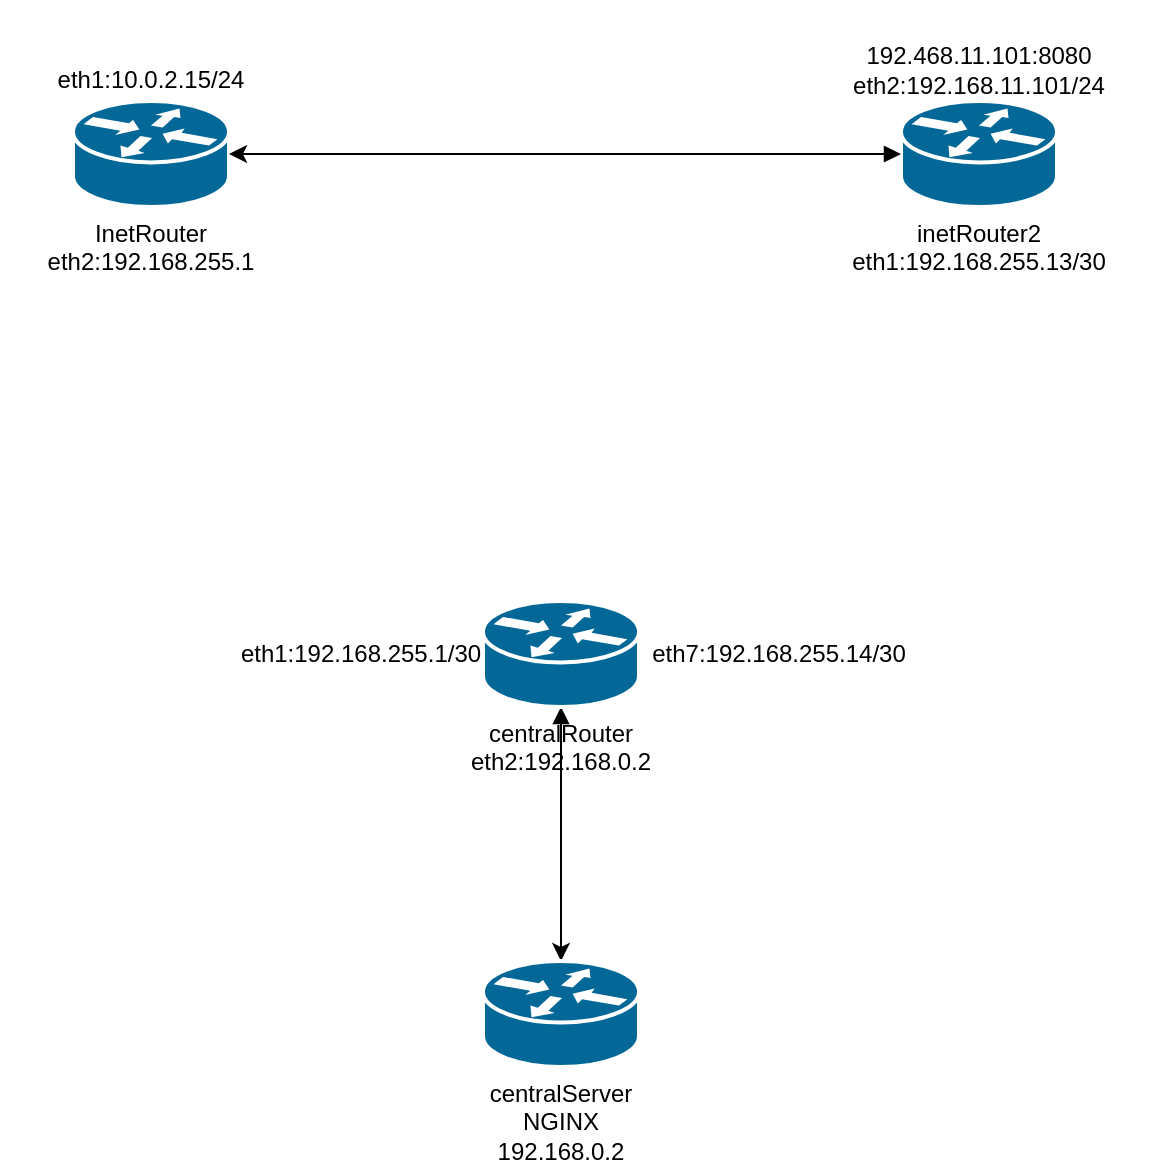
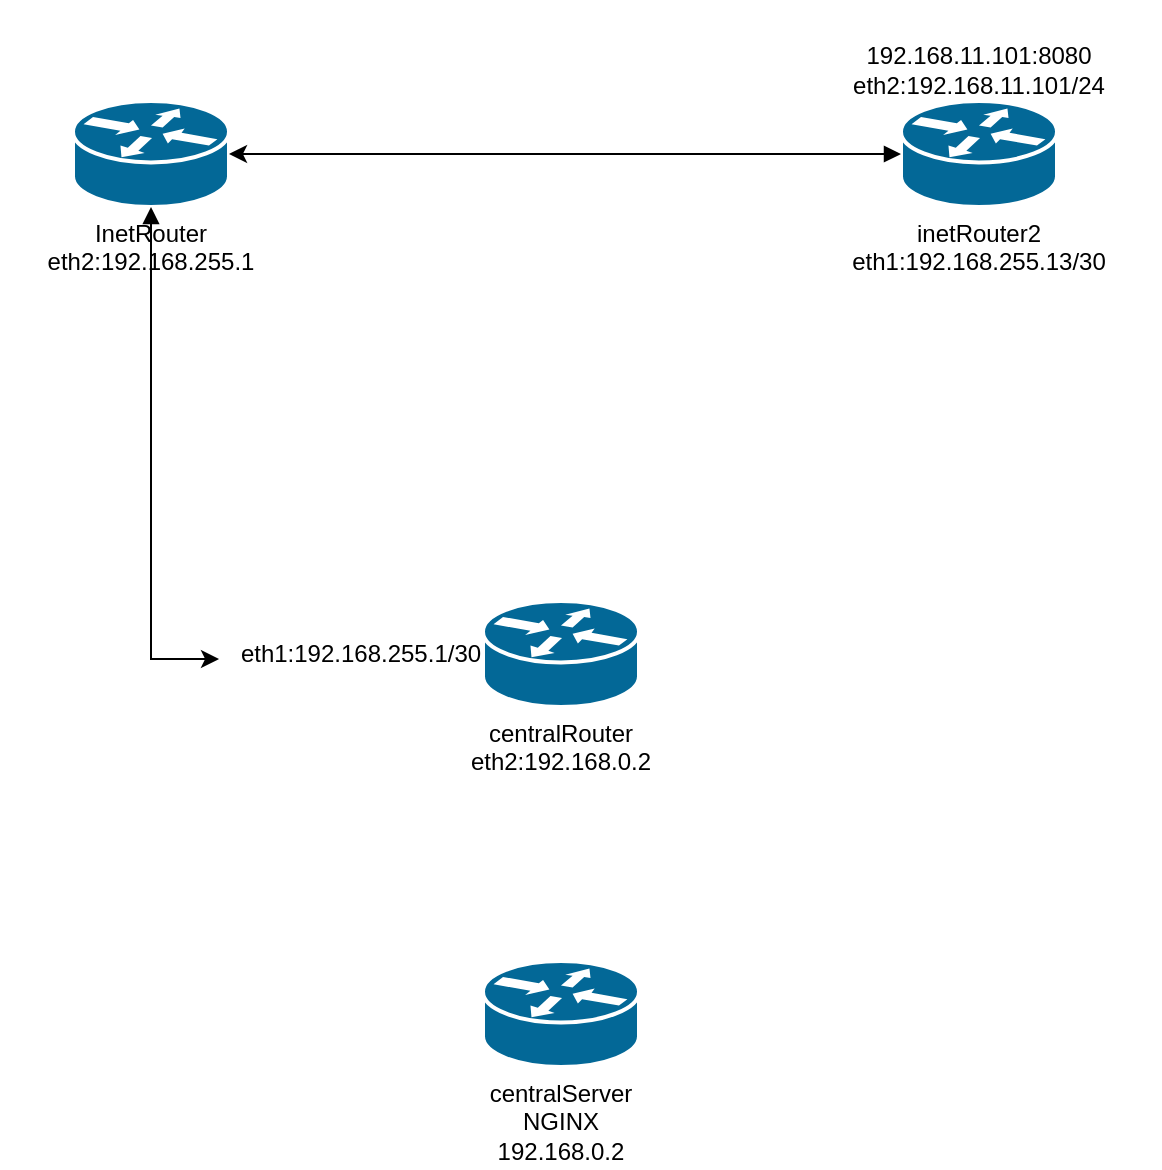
node "192.468.11.101:8080 eth2:192.168.11.101/24": label "192.468.11.101:8080 eth2:192.168.11.101/24" -> "192.168.11.101:8080 eth2:192.168.11.101/24"
node "eth1:10.0.2.15/24": removed
edge "InetRouter eth2:192.168.255.1" -- "eth1:192.168.255.1/30": added
node "eth7:192.168.255.14/30": removed
edge "centralRouter eth2:192.168.0.2" -- "centralServer NGINX 192.168.0.2": removed
